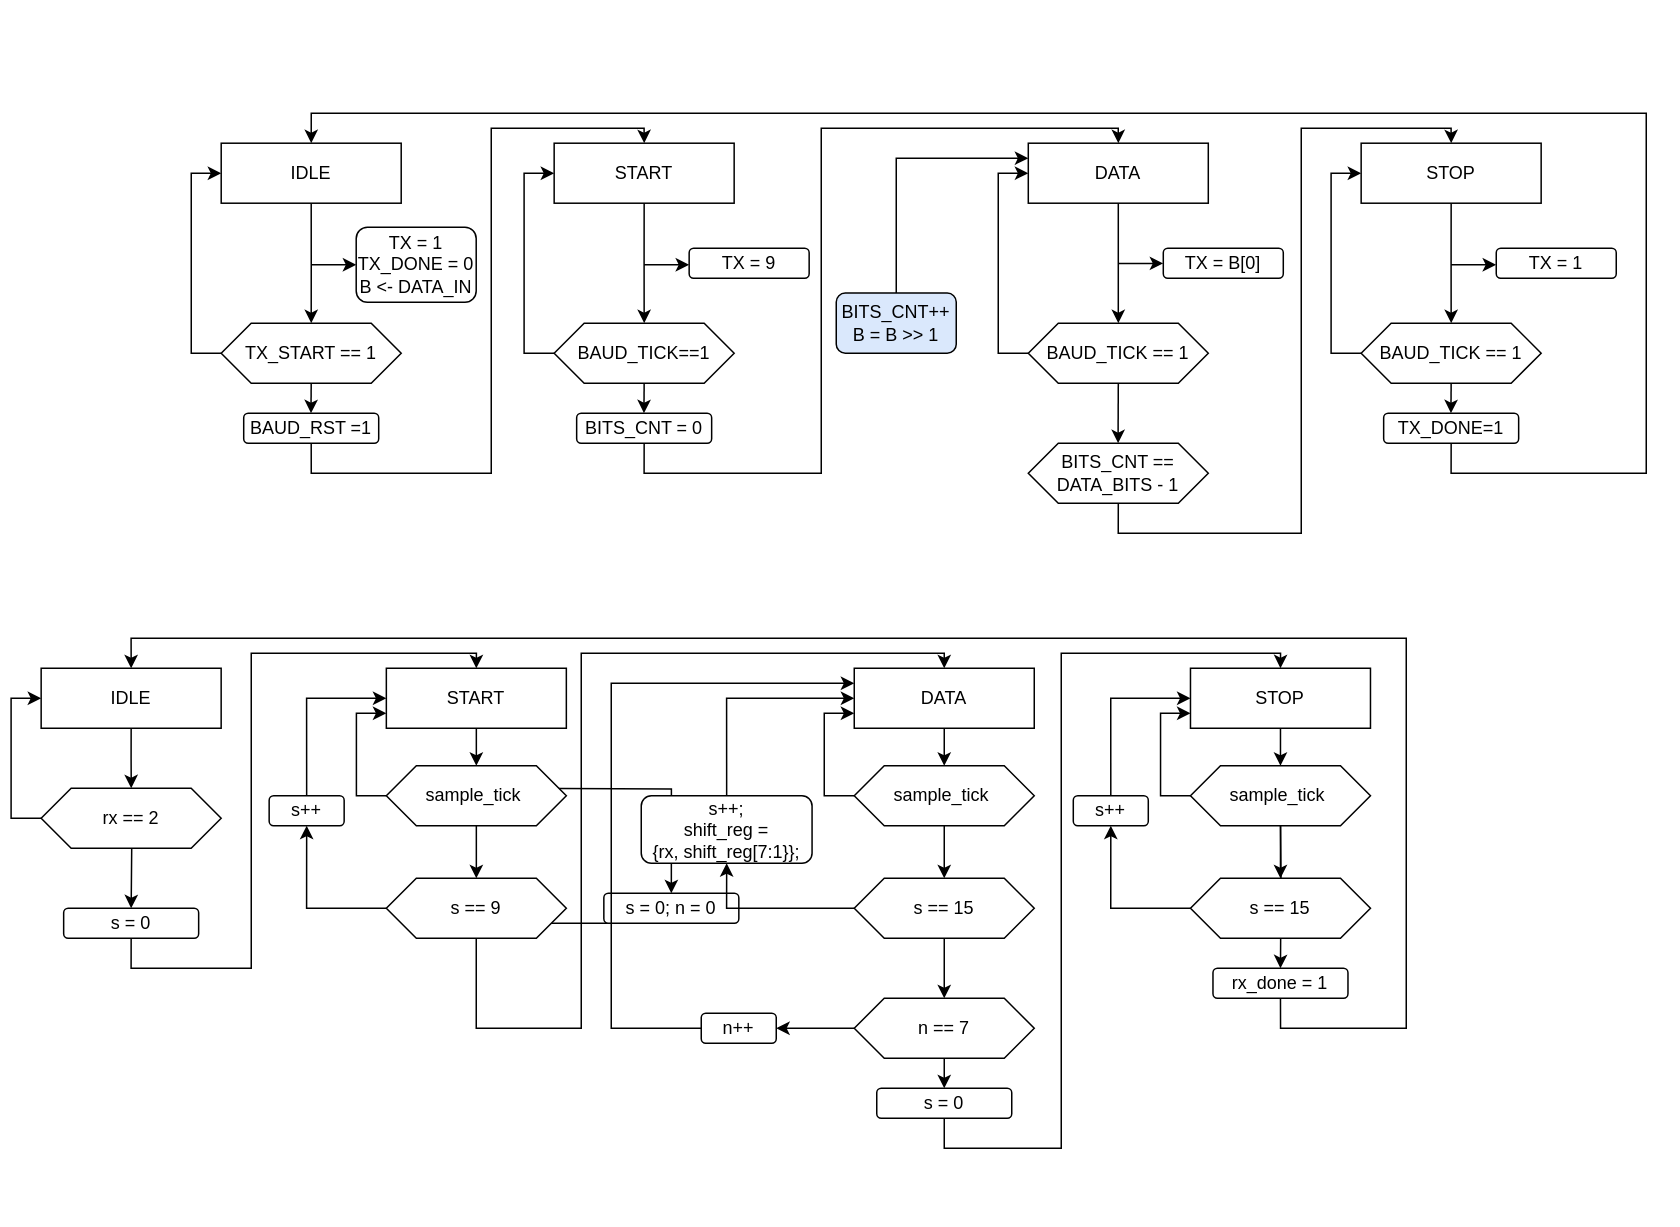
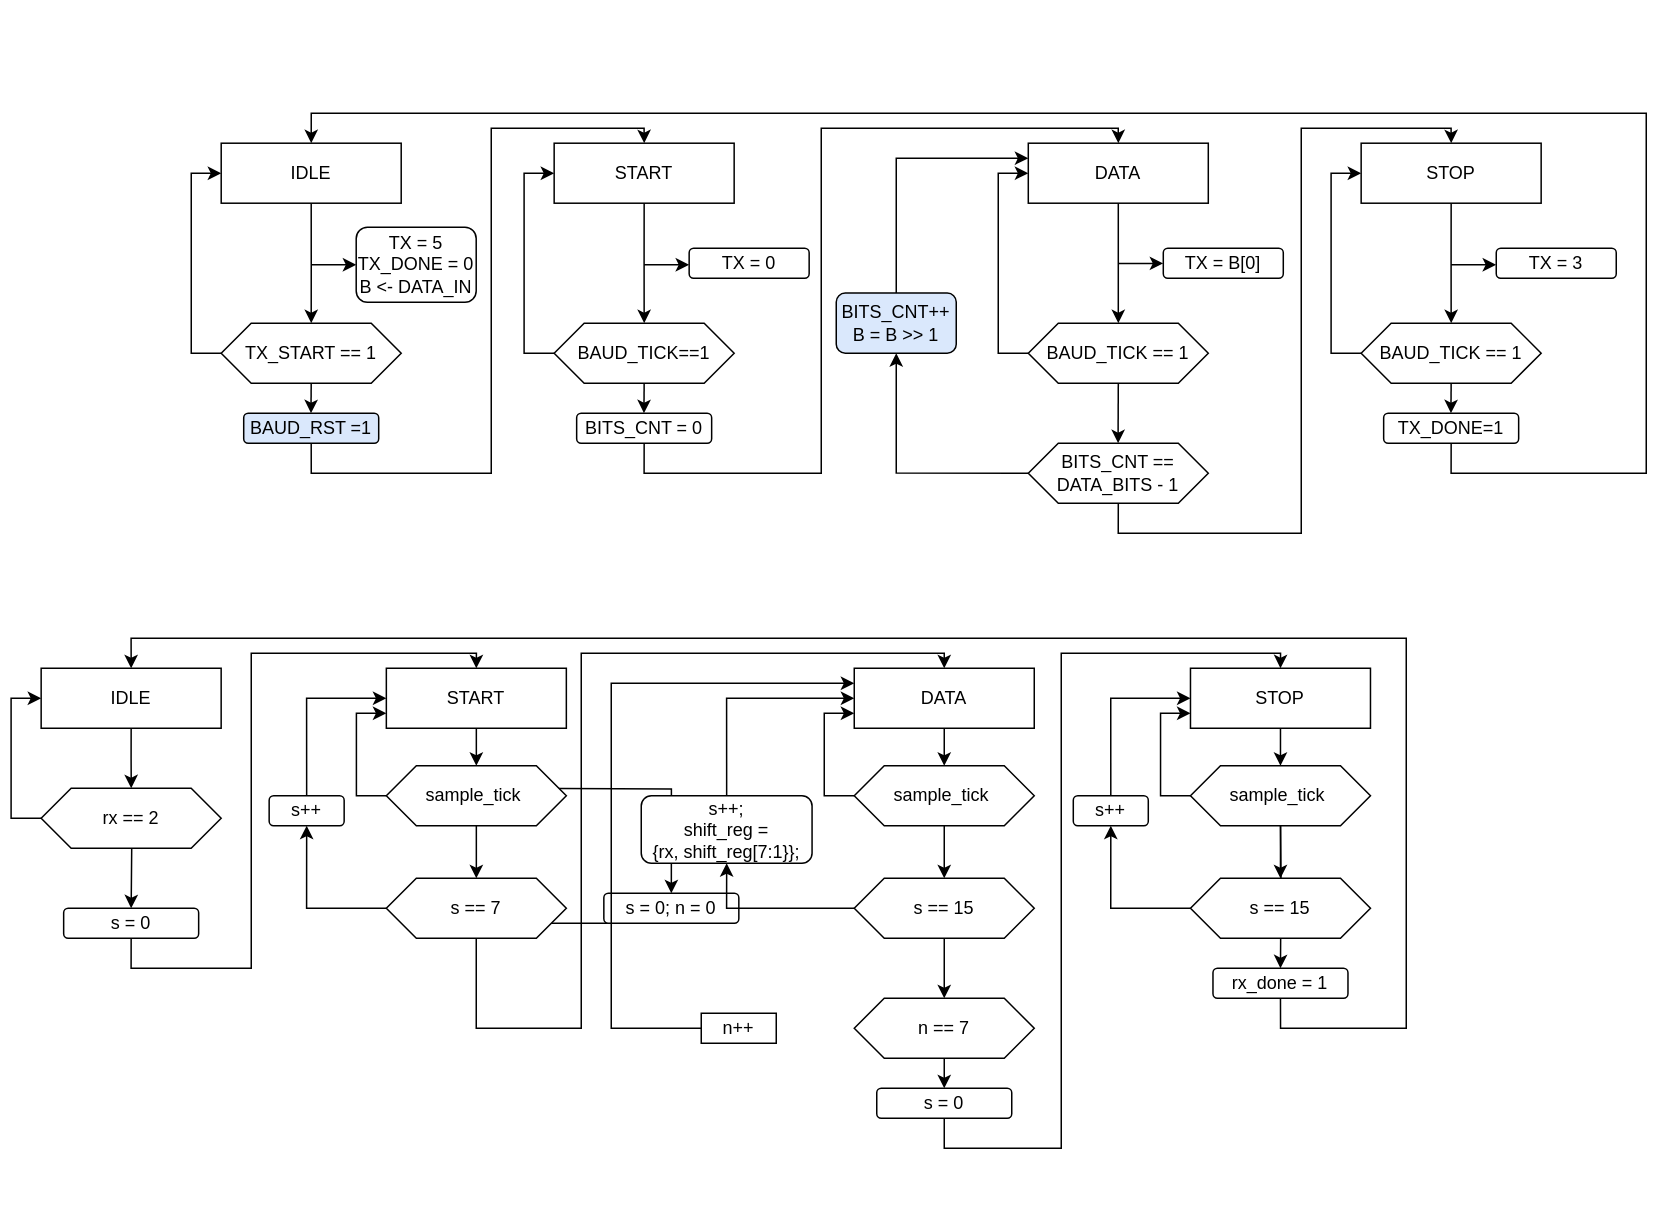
node "TX = 9": label "TX = 9" -> "TX = 0"
node "TX = 1": label "TX = 1" -> "TX = 3"
node "TX = 1 TX_DONE = 0 B <- DATA_IN": label "TX = 1 TX_DONE = 0 B <- DATA_IN" -> "TX = 5 TX_DONE = 0 B <- DATA_IN"
node "BAUD_RST =1": fillcolor #ffffff -> #dae8fc
edge "BITS_CNT == DATA_BITS - 1" -> "BITS_CNT++ B = B >> 1": added
node "s == 9": label "s == 9" -> "s == 7"
node "n++": shape rounded rectangle -> rectangle
edge "n == 7" -> "n++": removed
